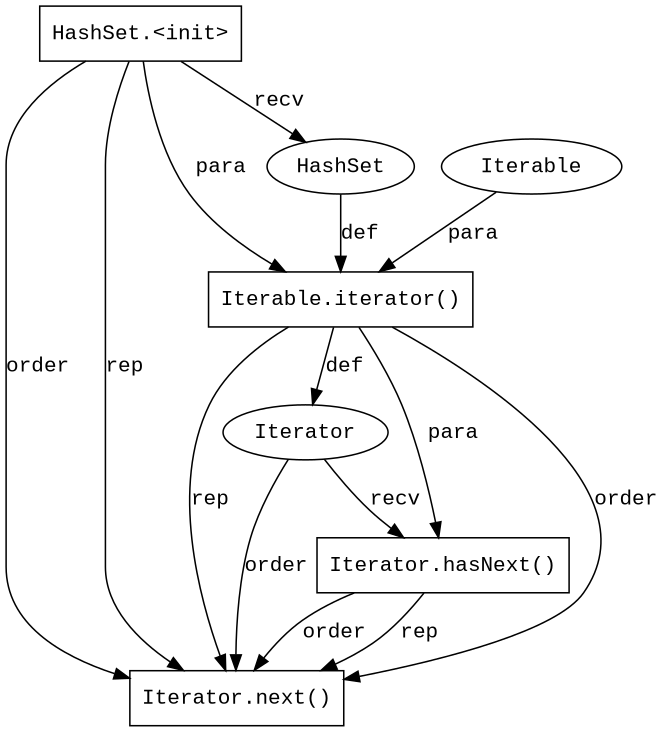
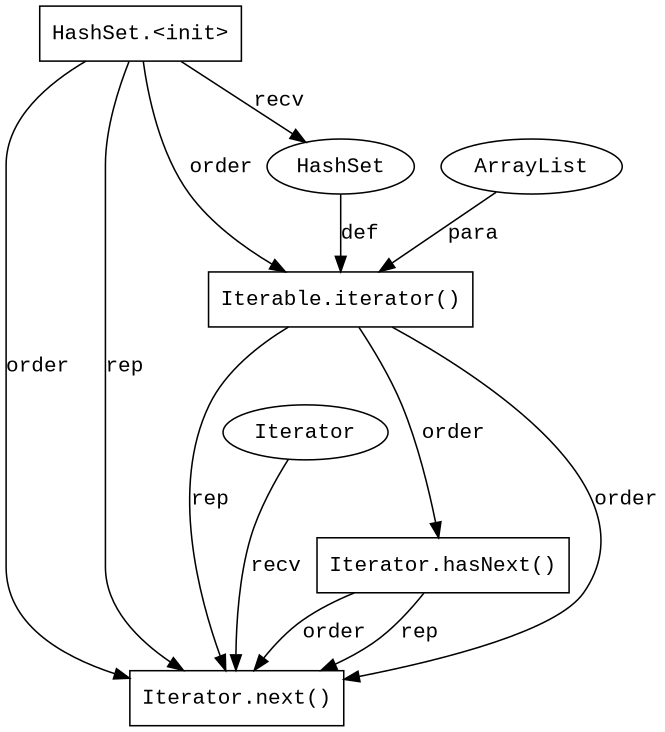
edge "HashSet.<init>" -> "Iterable.iterator()": label "para" -> "order"
node "Iterable": label "Iterable" -> "ArrayList"
edge "Iterable.iterator()" -> "Iterator": removed, label "def"
edge "Iterable.iterator()" -> "Iterator.hasNext()": label "para" -> "order"
edge "Iterator" -> "Iterator.hasNext()": removed, label "recv"
edge "Iterator" -> "Iterator.next()": label "order" -> "recv"
